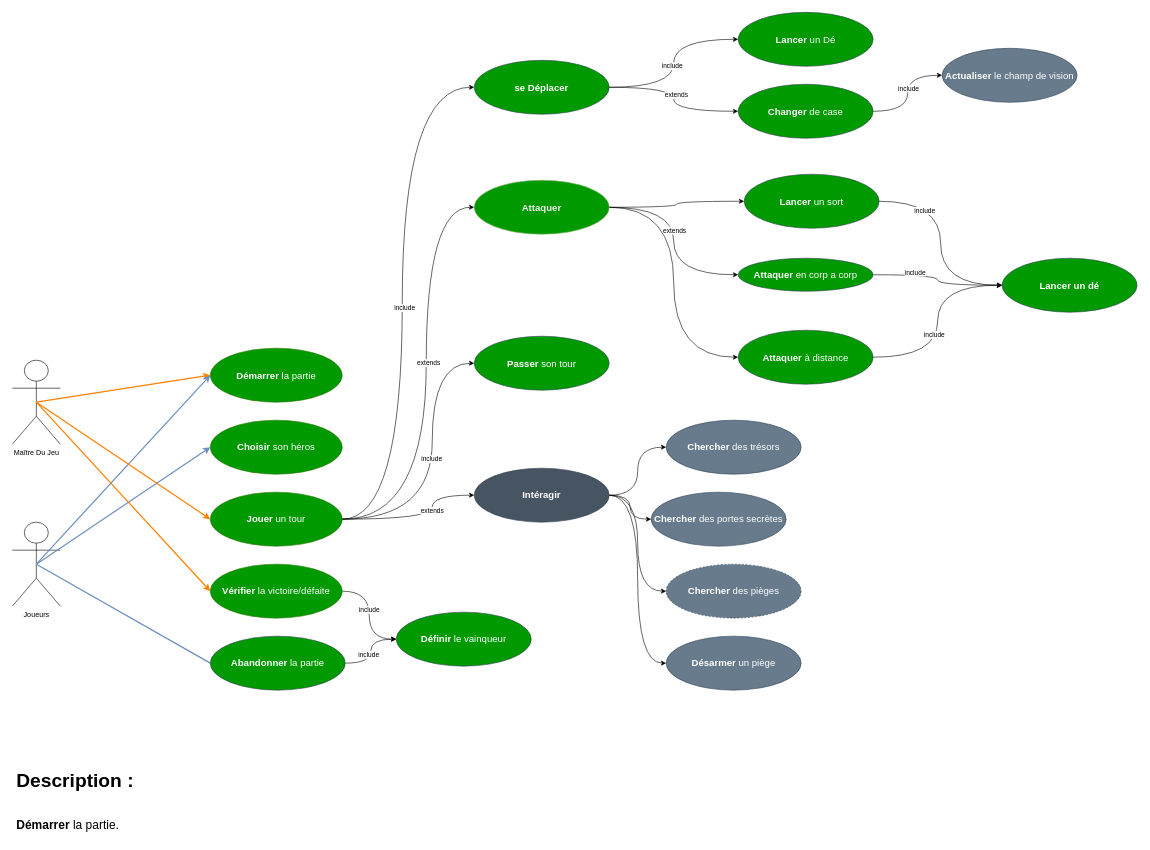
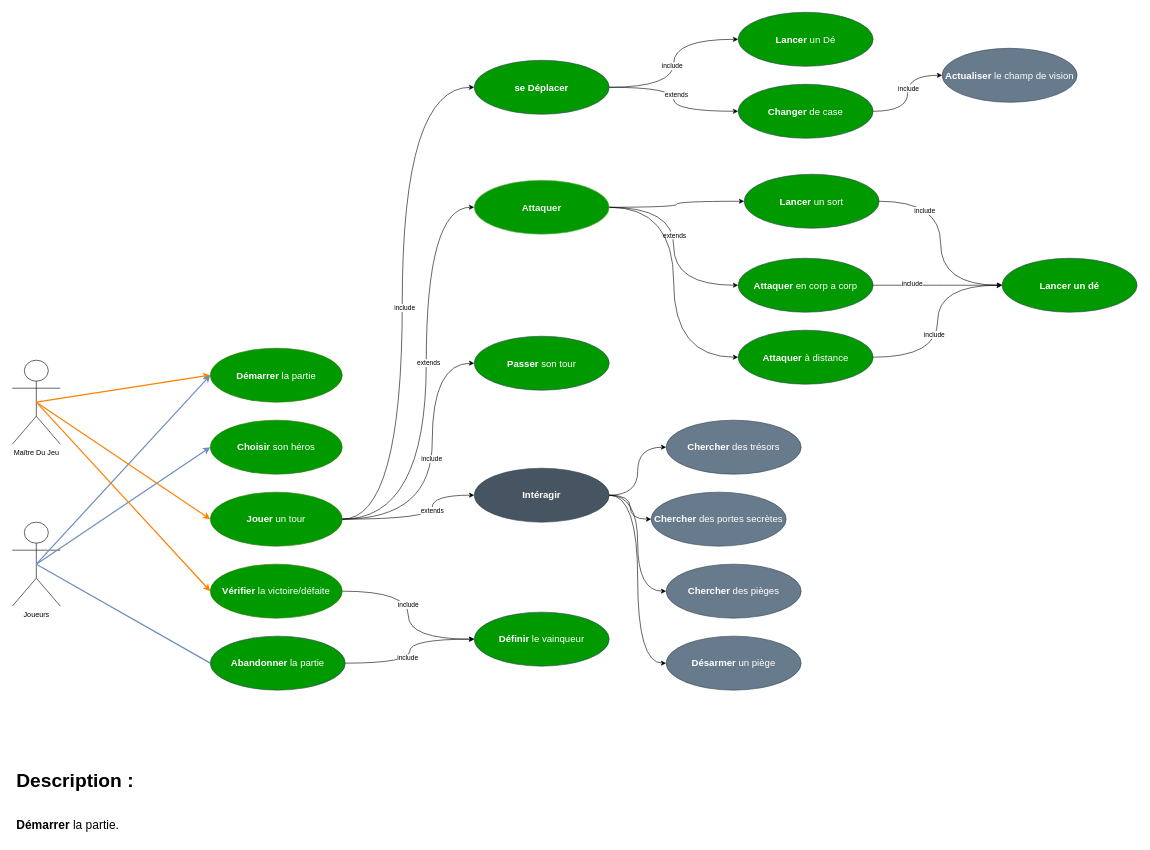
node "Attaquer en corp a corp": size 135x33 -> 135x54
node "Chercher des pièges": style dashed -> solid
node "Définir le vainqueur": moved (464, 639) -> (542, 639)
